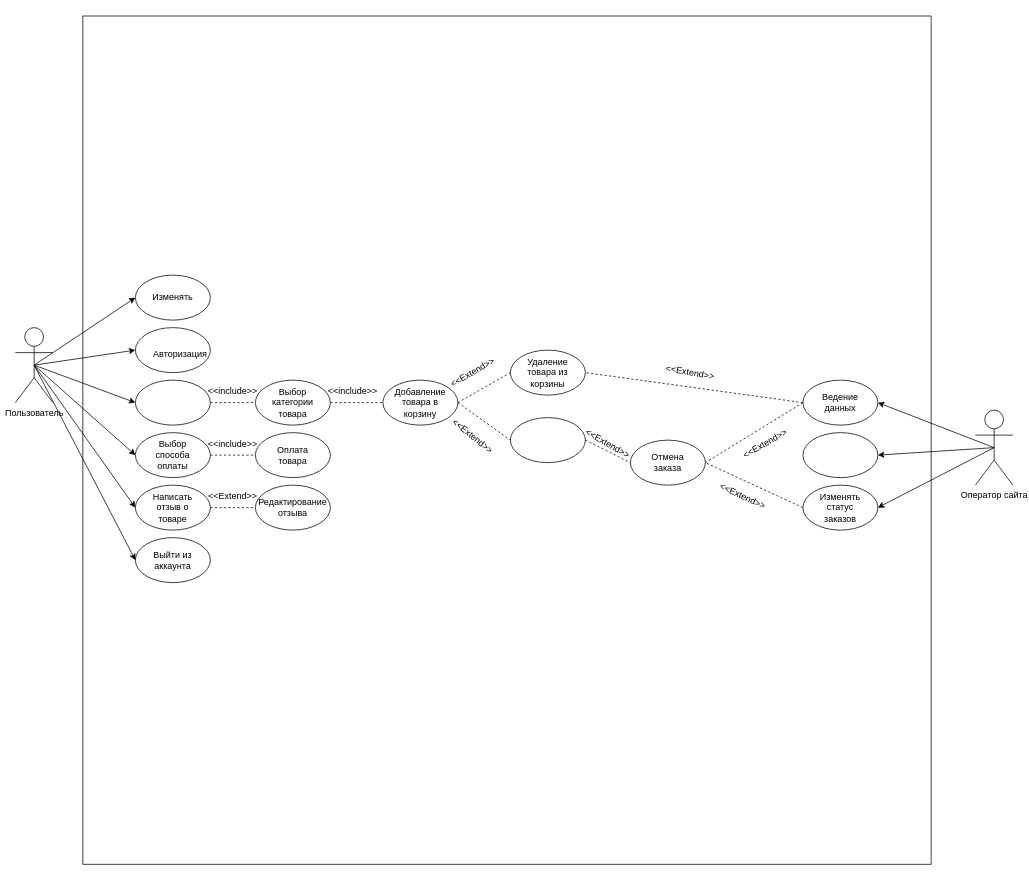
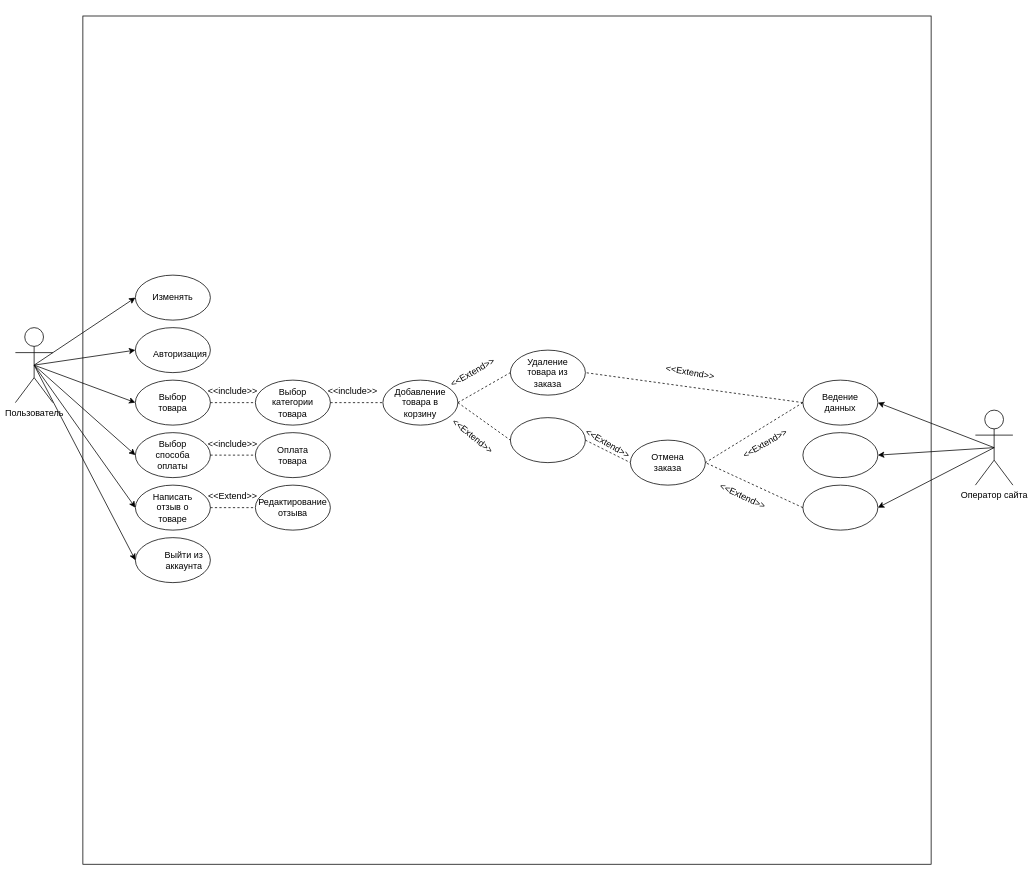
node "Удаление товара из корзины": label "Удаление товара из корзины" -> "Удаление товара из заказа"
node "Выбор товара": added
node "Изменять статус заказов": removed
node "Выйти из аккаунта": moved (173, 560) -> (184, 560)
